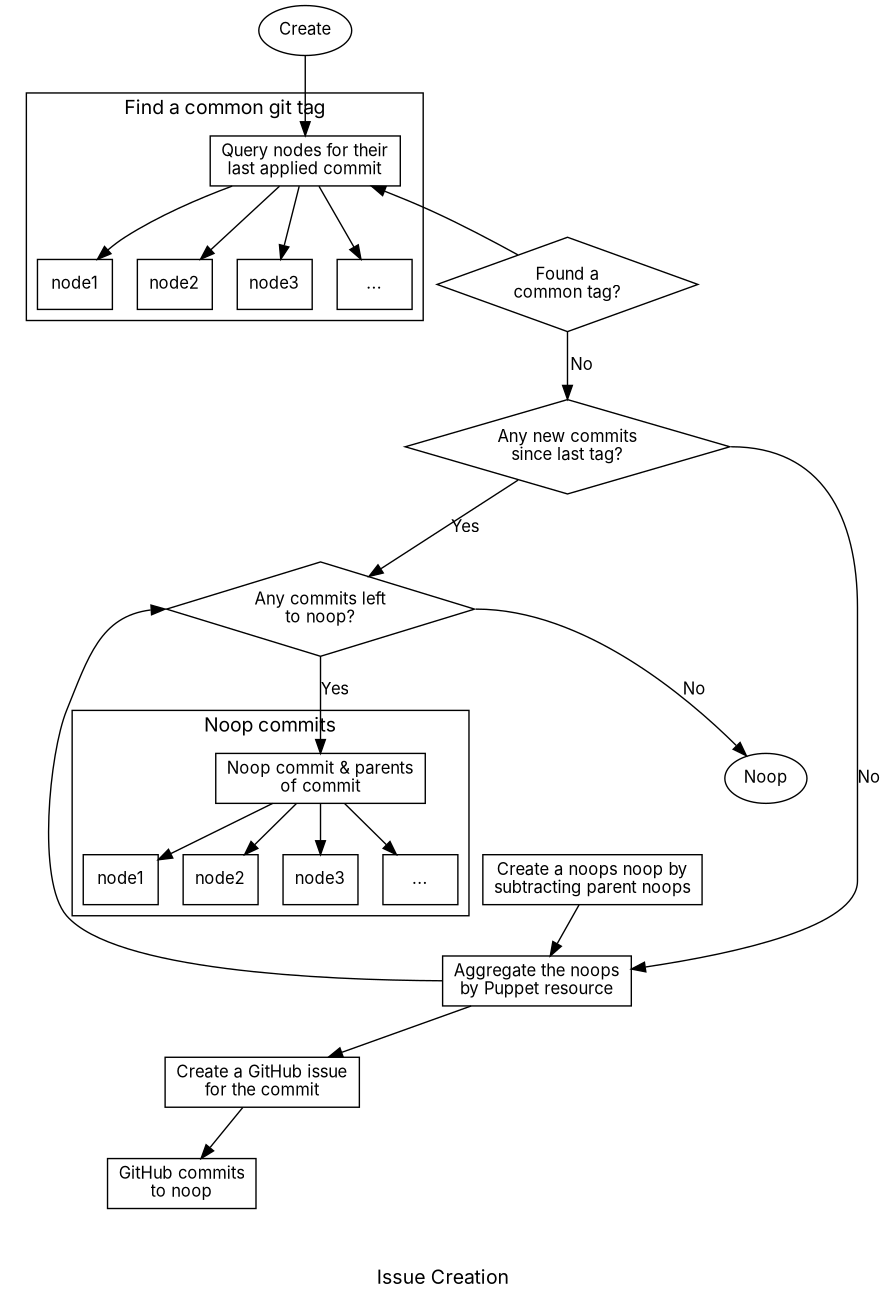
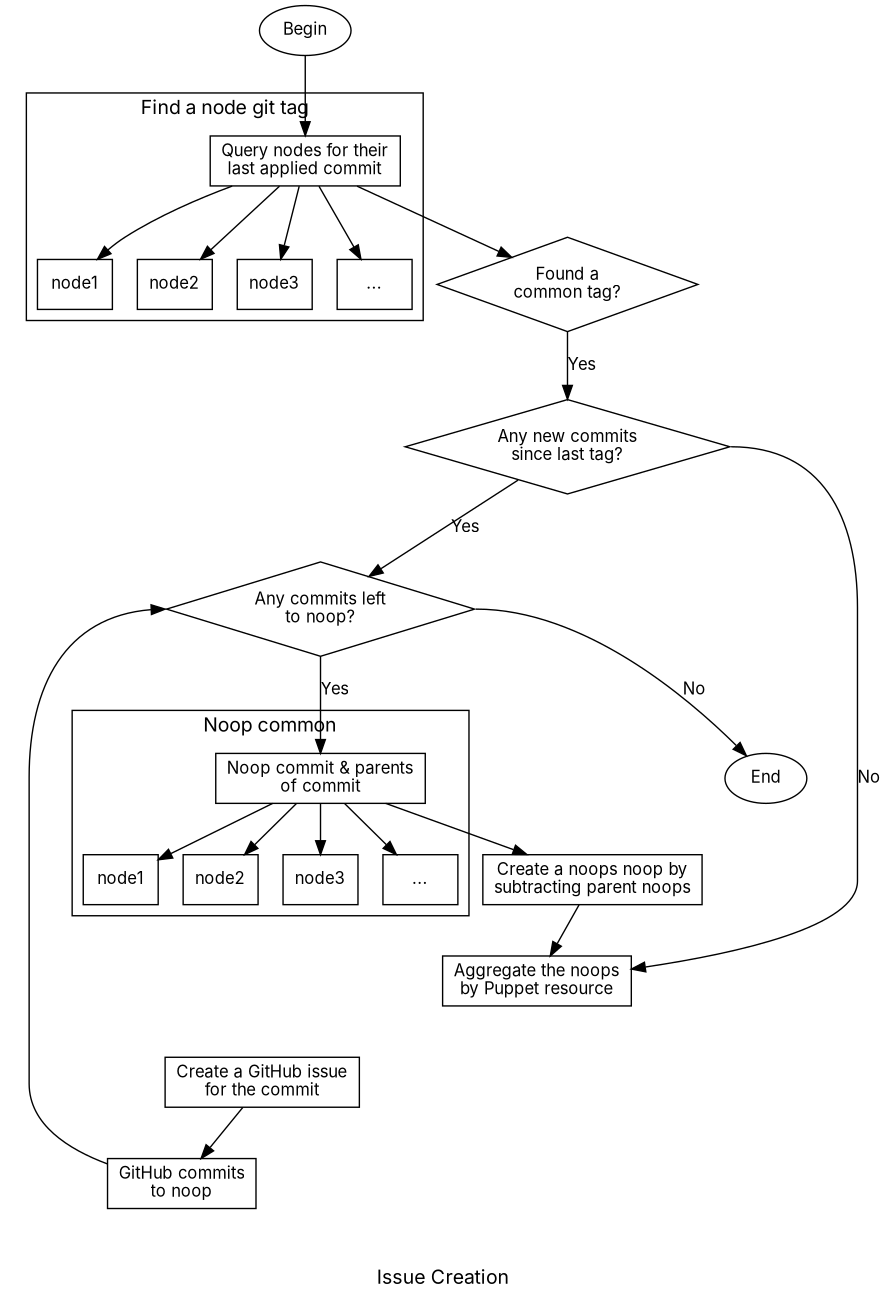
node "Create": label "Create" -> "Begin"
cluster "Find a common git tag": label "Find a common git tag" -> "Find a node git tag"
edge "Found a common tag?" -> "Query nodes for their last applied commit": reversed
edge "Found a common tag?" -> "Any new commits since last tag?": label "No" -> "Yes"
cluster "Noop commits": label "Noop commits" -> "Noop common"
node "Noop": label "Noop" -> "End"
edge "Noop commit & parents of commit" -> "Create a noops noop by subtracting parent noops": added
edge "Aggregate the noops by Puppet resource" -> "Any commits left to noop?": now "GitHub commits to noop" -> "Any commits left to noop?"
edge "Aggregate the noops by Puppet resource" -> "Create a GitHub issue for the commit": removed
